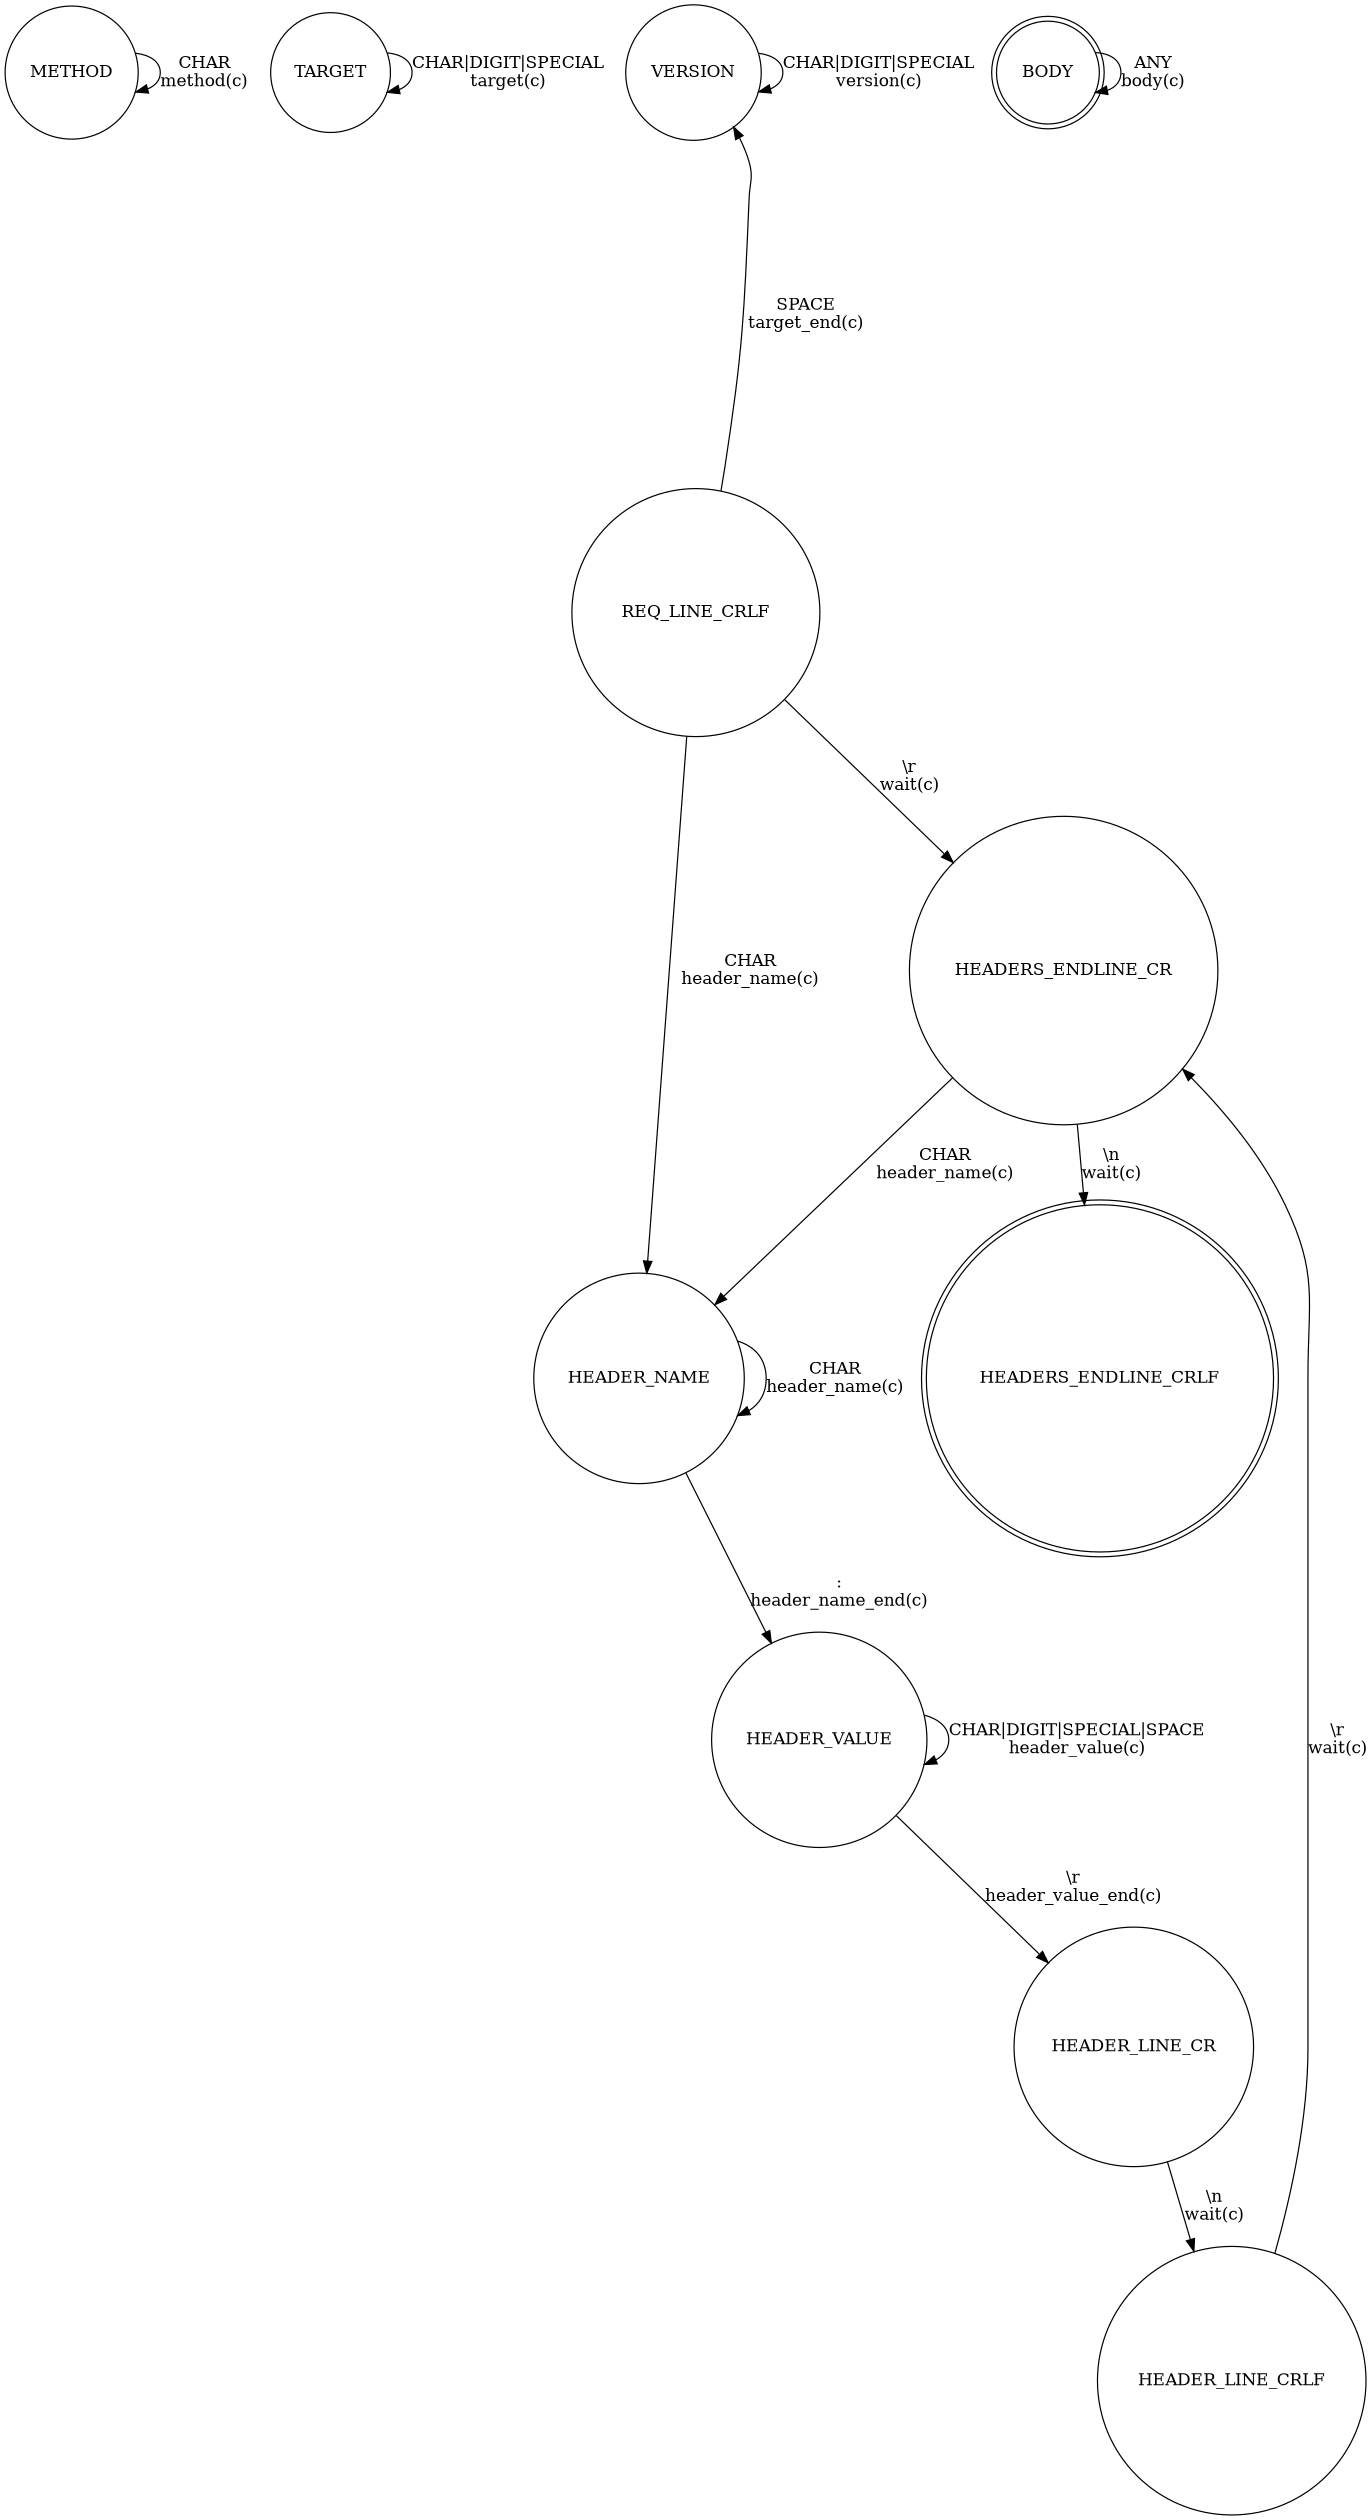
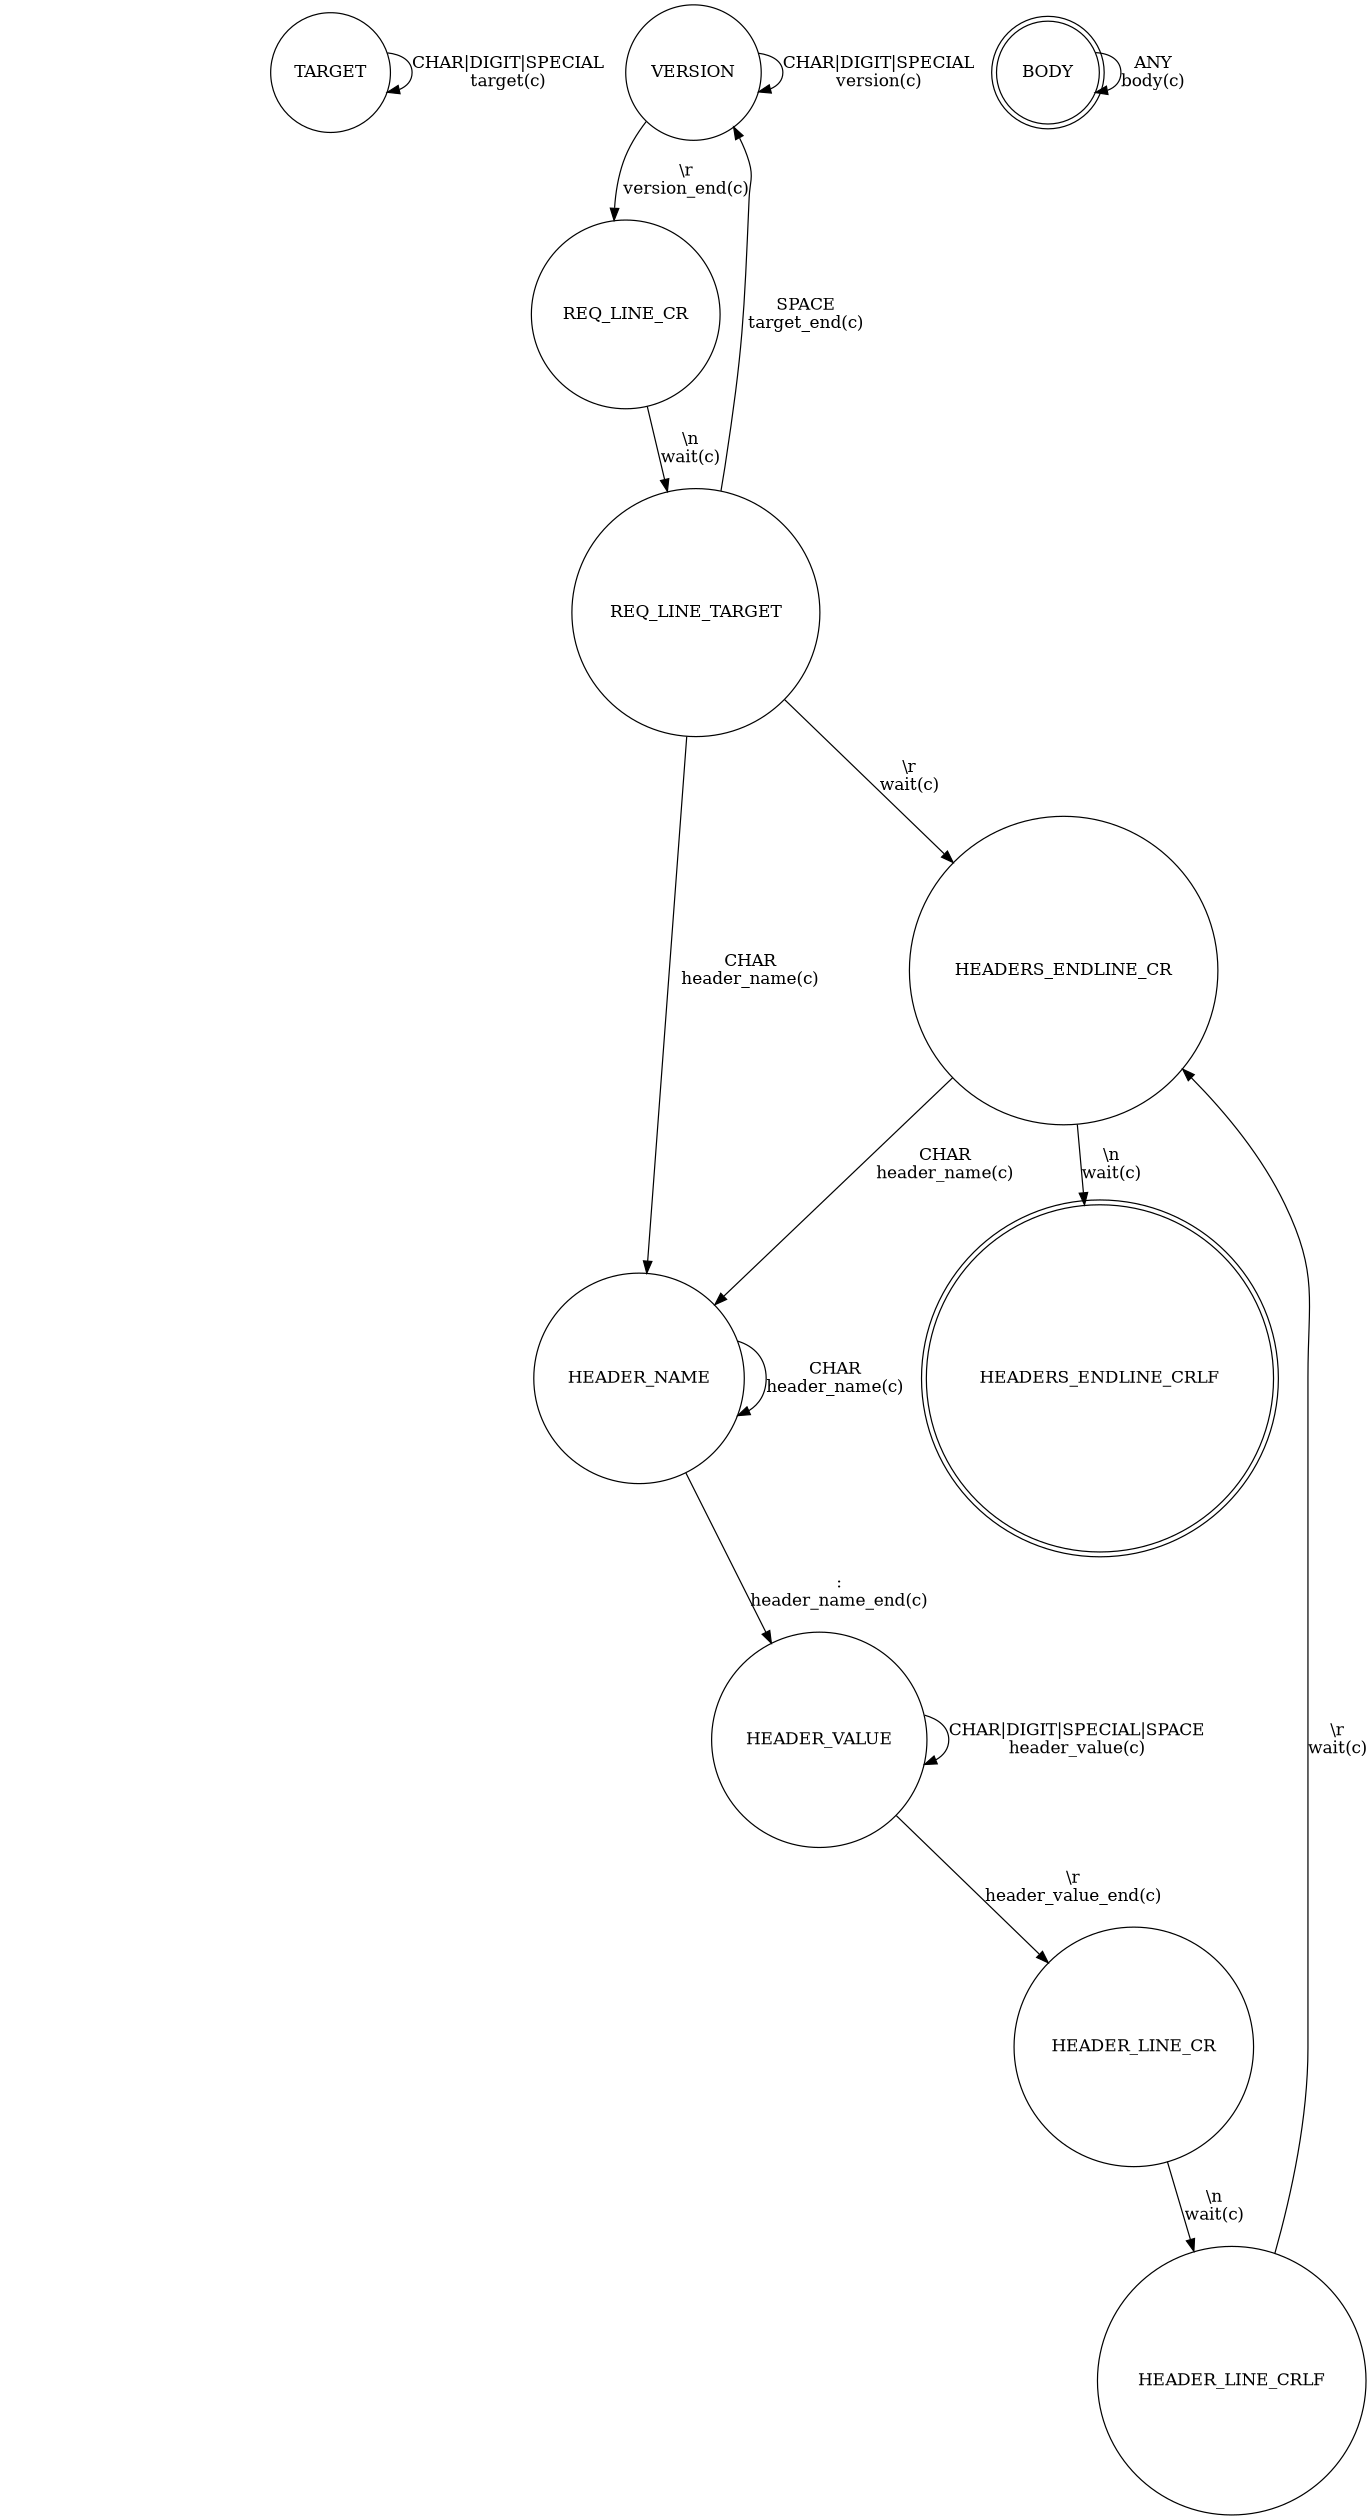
node "METHOD": removed
node "REQ_LINE_CR": added
node "REQ_LINE_CRLF": label "REQ_LINE_CRLF" -> "REQ_LINE_TARGET"
